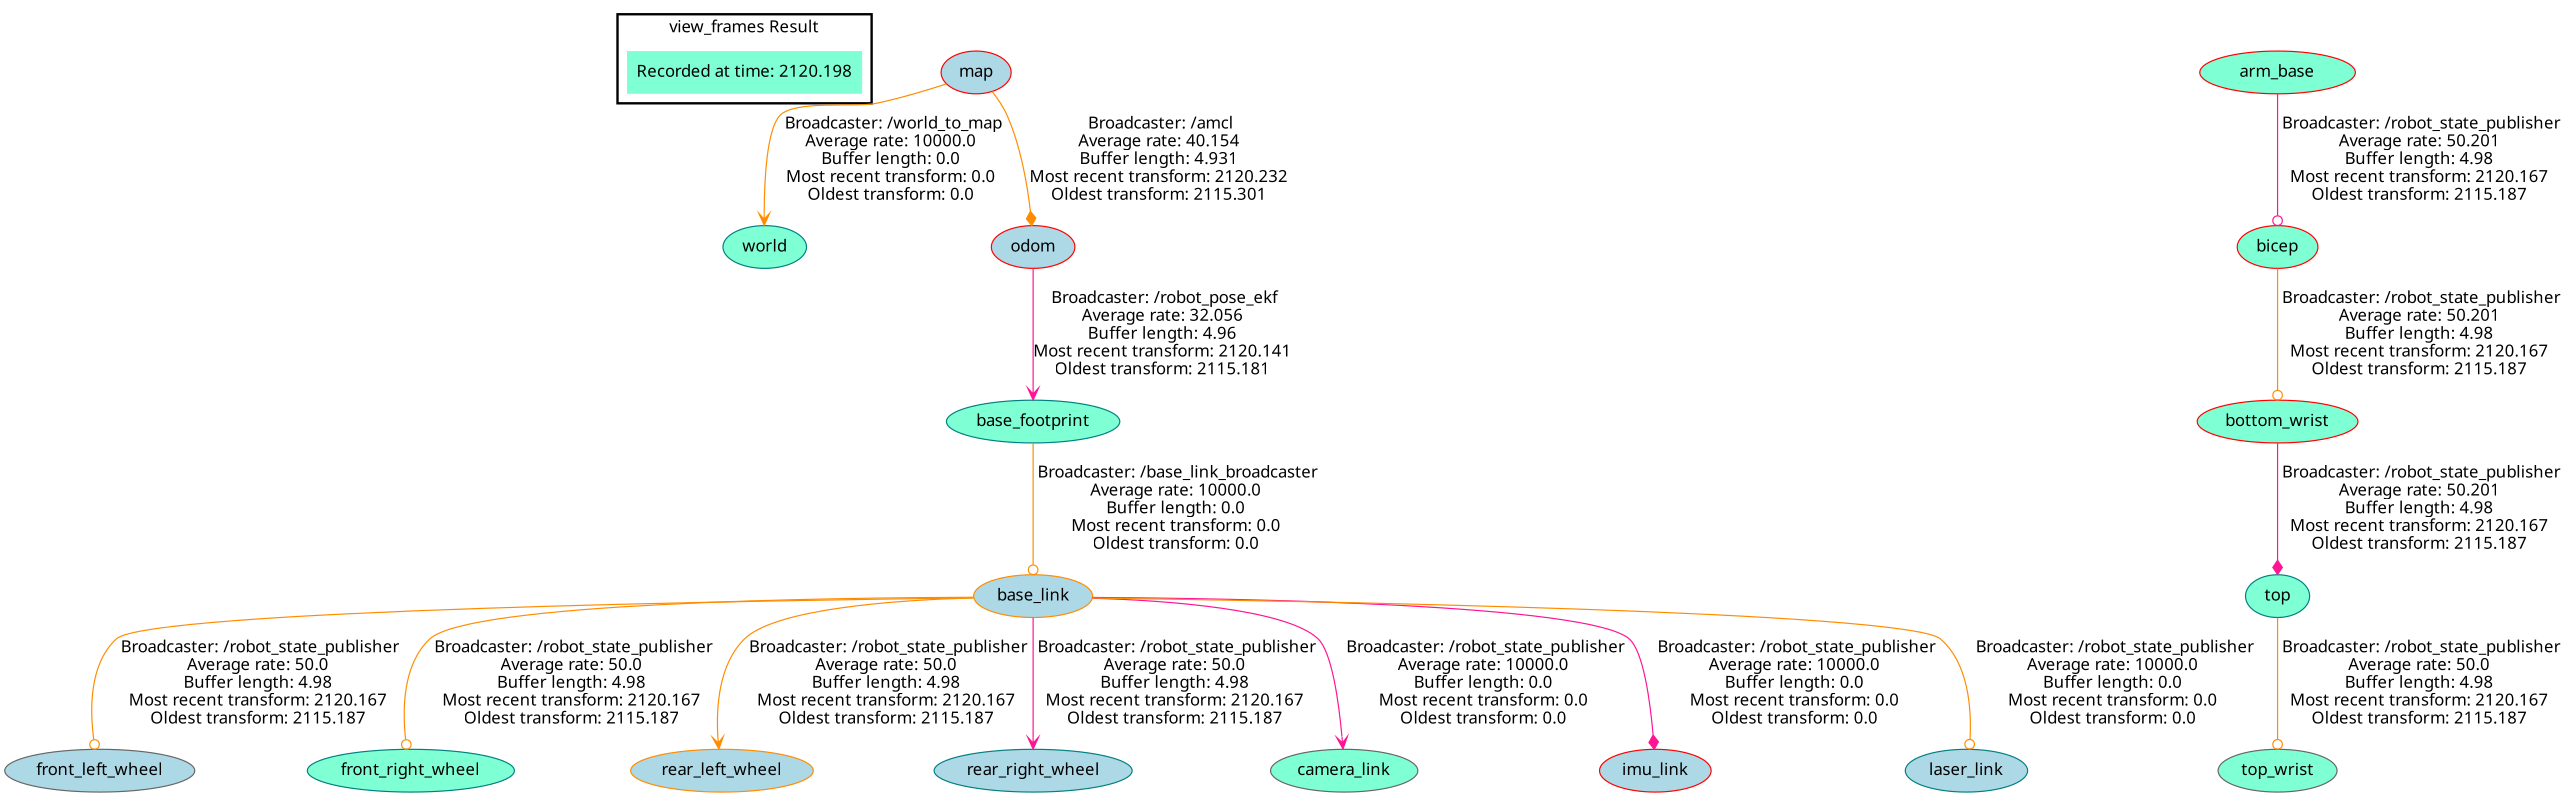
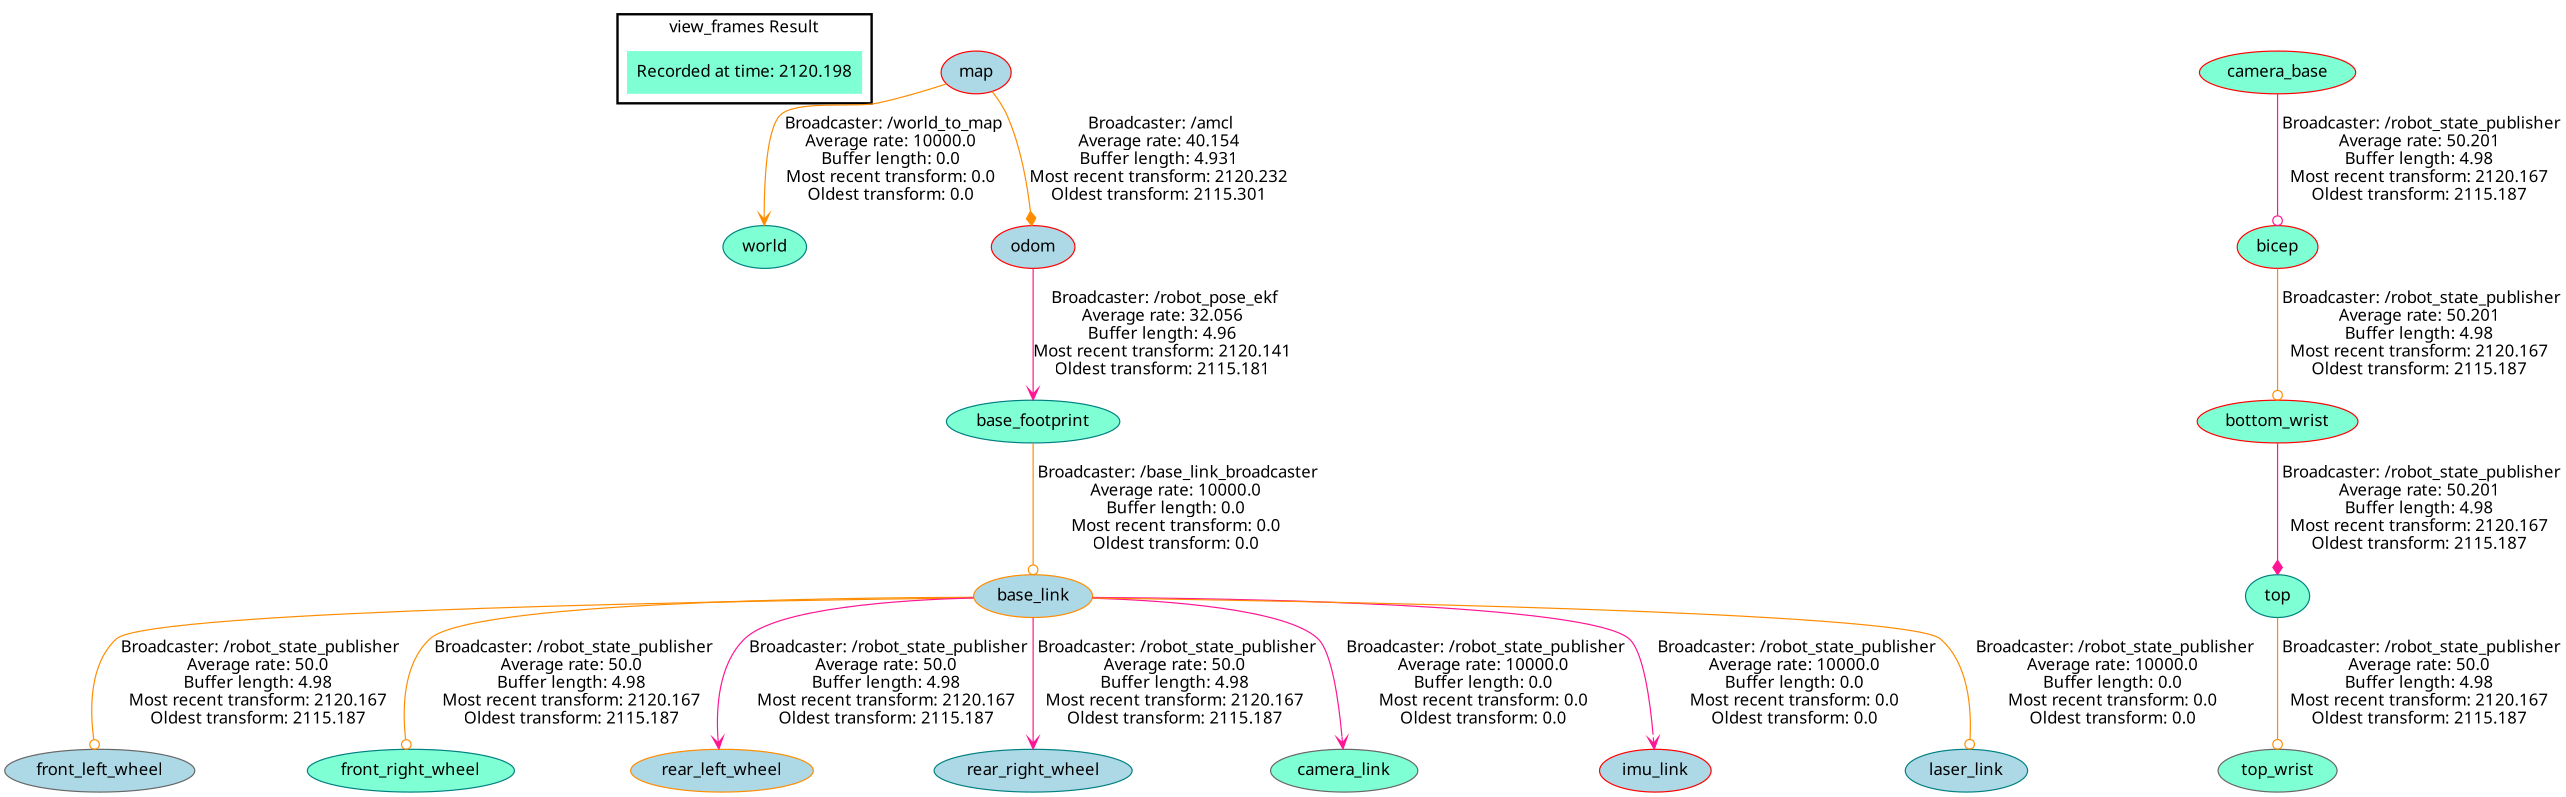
node "arm_base": label "arm_base" -> "camera_base"
edge "base_link" -> "rear_left_wheel": color darkorange -> deeppink
edge "base_link" -> "imu_link": arrowhead diamond -> vee
